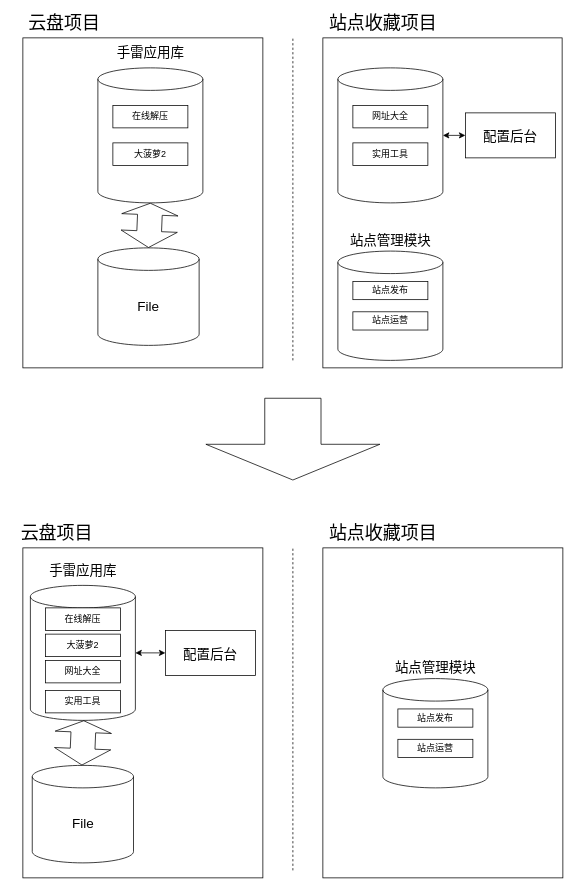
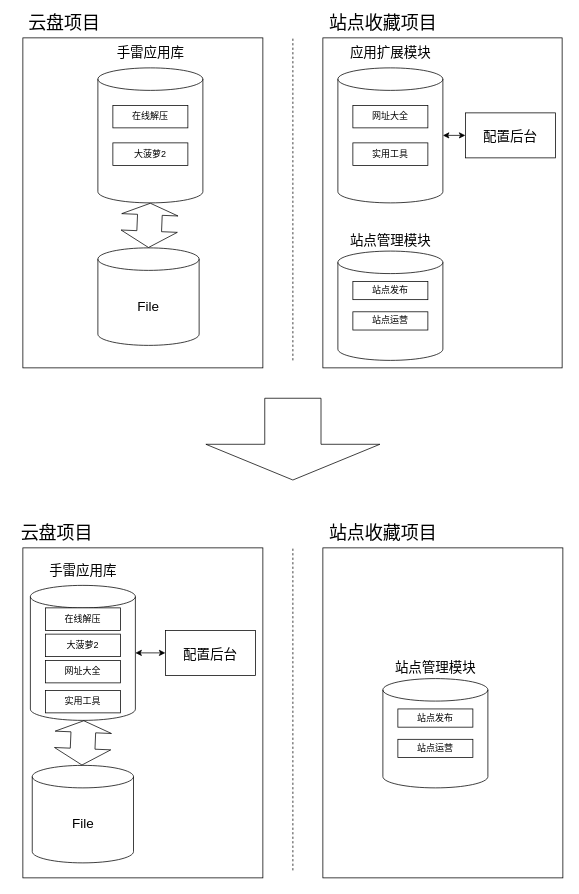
node "应用扩展模块": added
